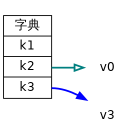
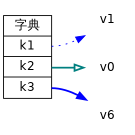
node "v1": added
node "v3": label "v3" -> "v6"
